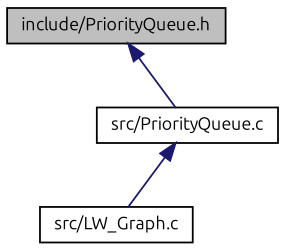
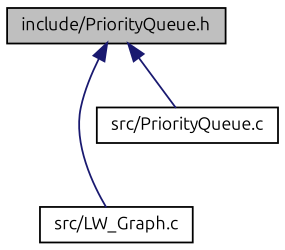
edge "src/LW_Graph.c" -> "src/PriorityQueue.c": now "src/LW_Graph.c" -> "include/PriorityQueue.h"
